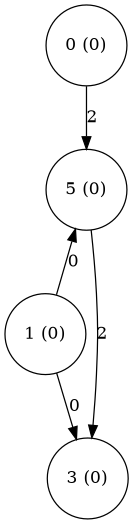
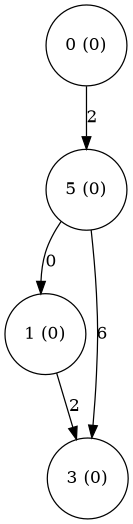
edge "1 (0)" -> "5 (0)": reversed
edge "5 (0)" -> "3 (0)": label "2" -> "6"
edge "1 (0)" -> "3 (0)": label "0" -> "2"
